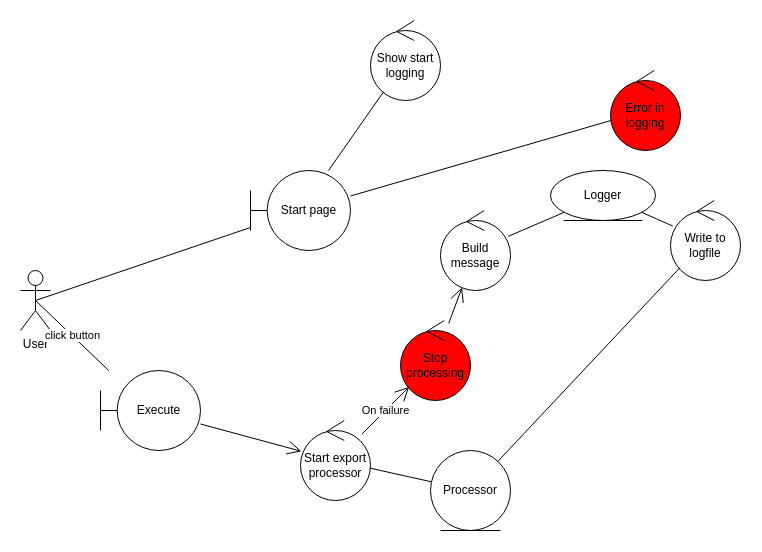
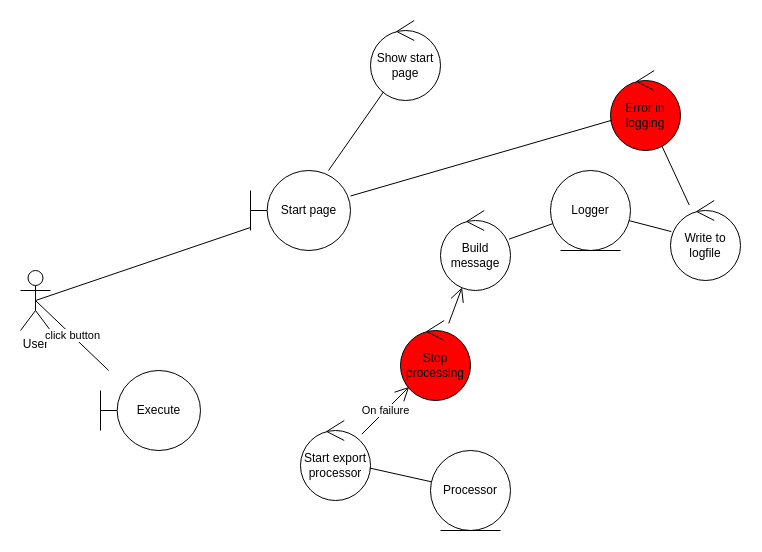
node "Show start logging": label "Show start logging" -> "Show start page"
node "Logger": size 105x50 -> 80x80
edge "Write to logfile" -- "Processor": now "Write to logfile" -- "Error in logging"
edge "Execute" -> "Start export processor": removed
